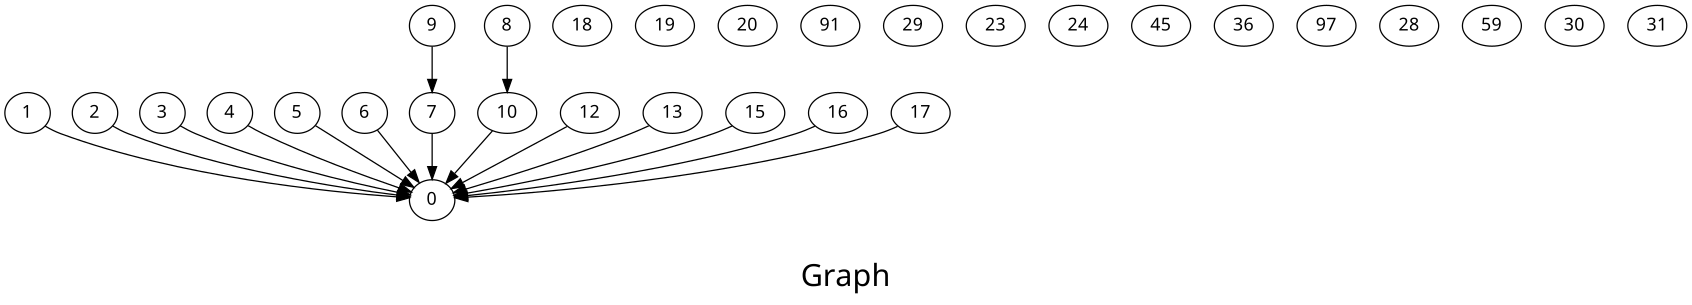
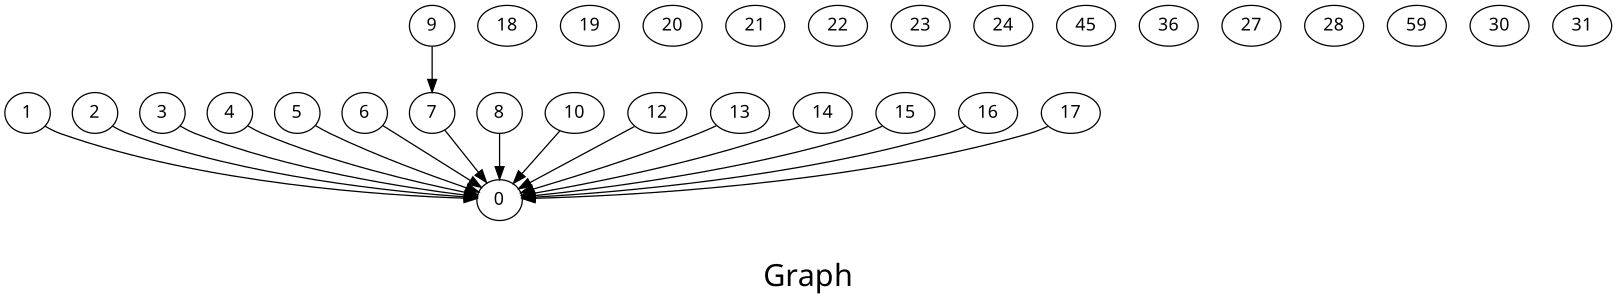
node "91": label "91" -> "21"
node "29": label "29" -> "22"
node "97": label "97" -> "27"
edge "8" -> "10": now "8" -> "0"
node "14": added
